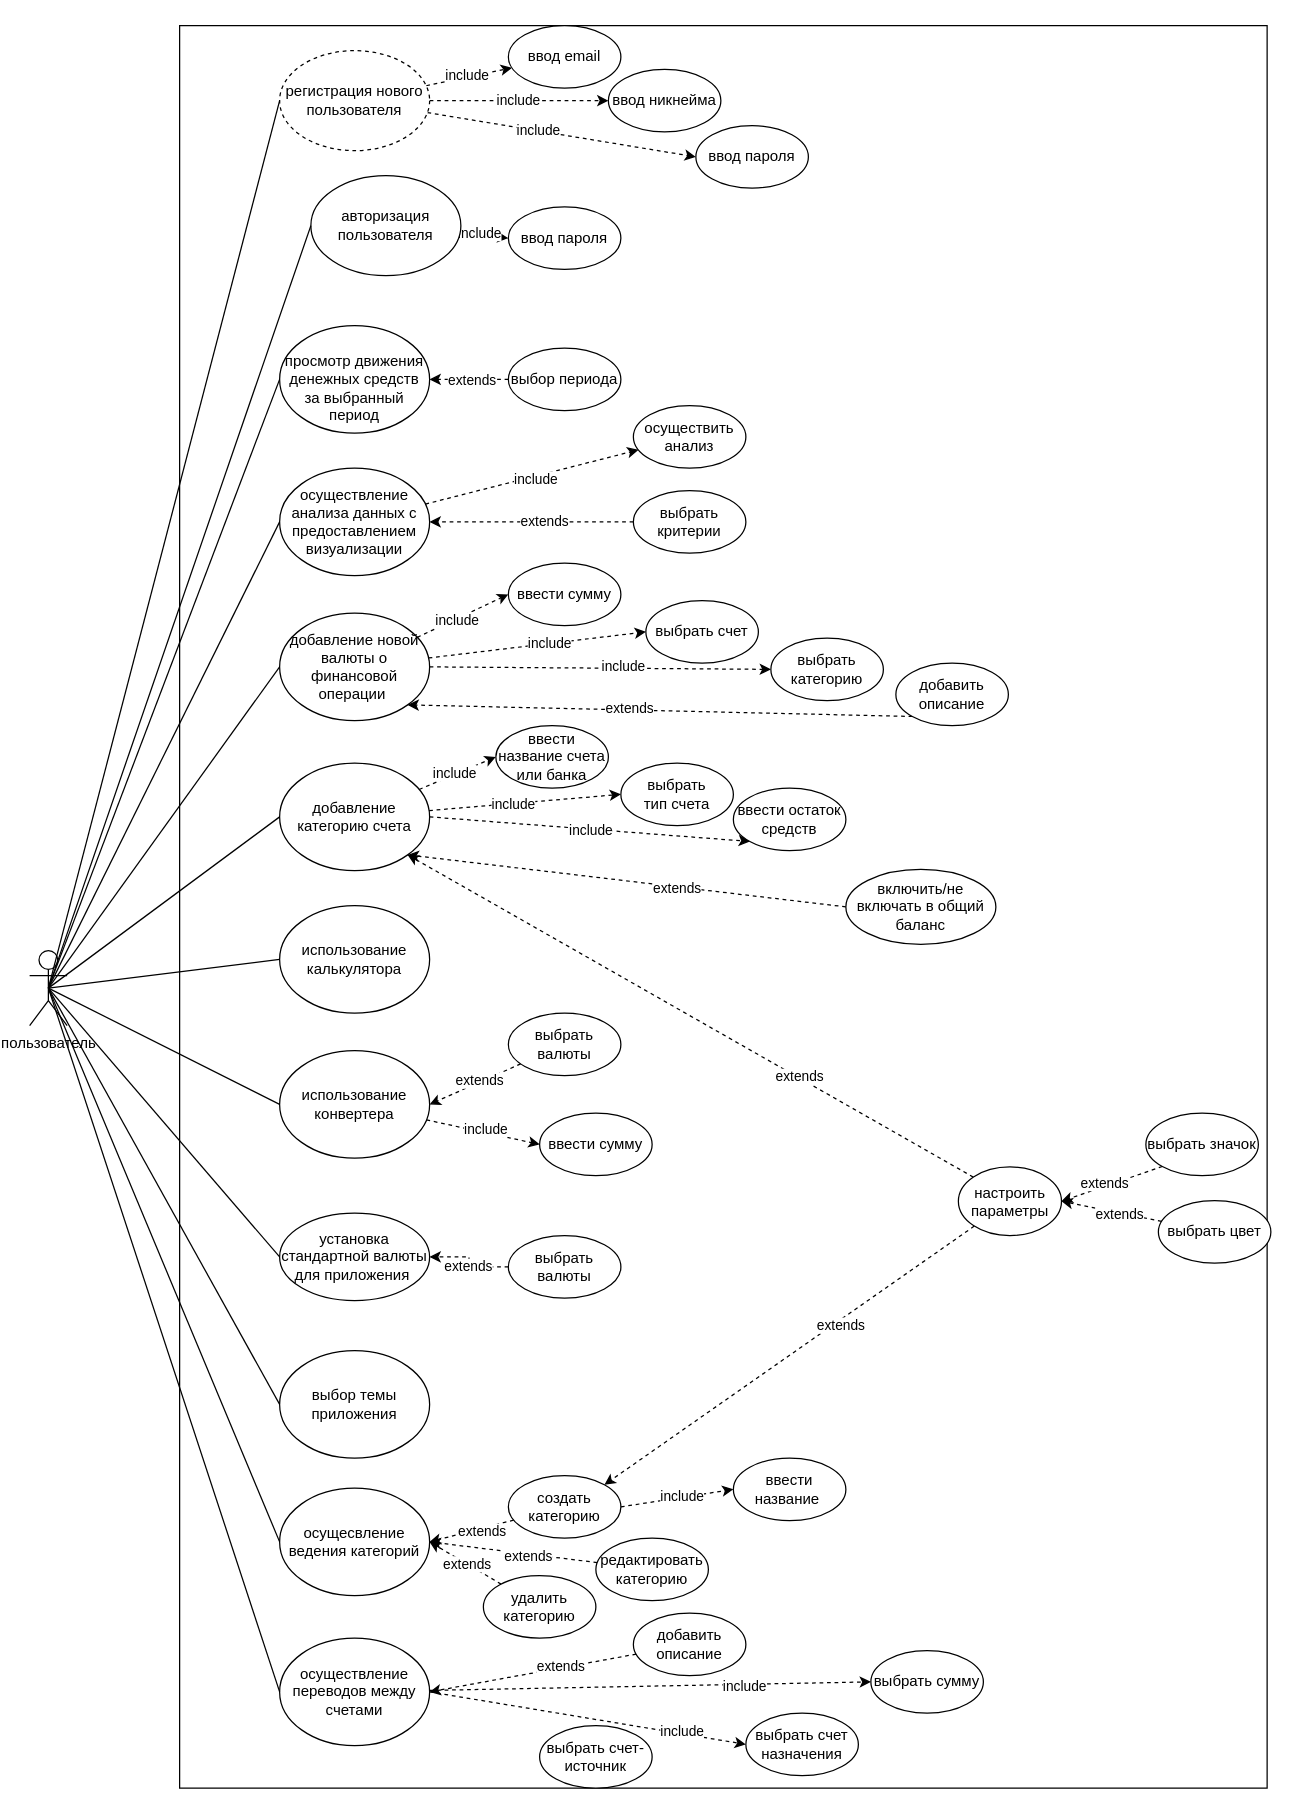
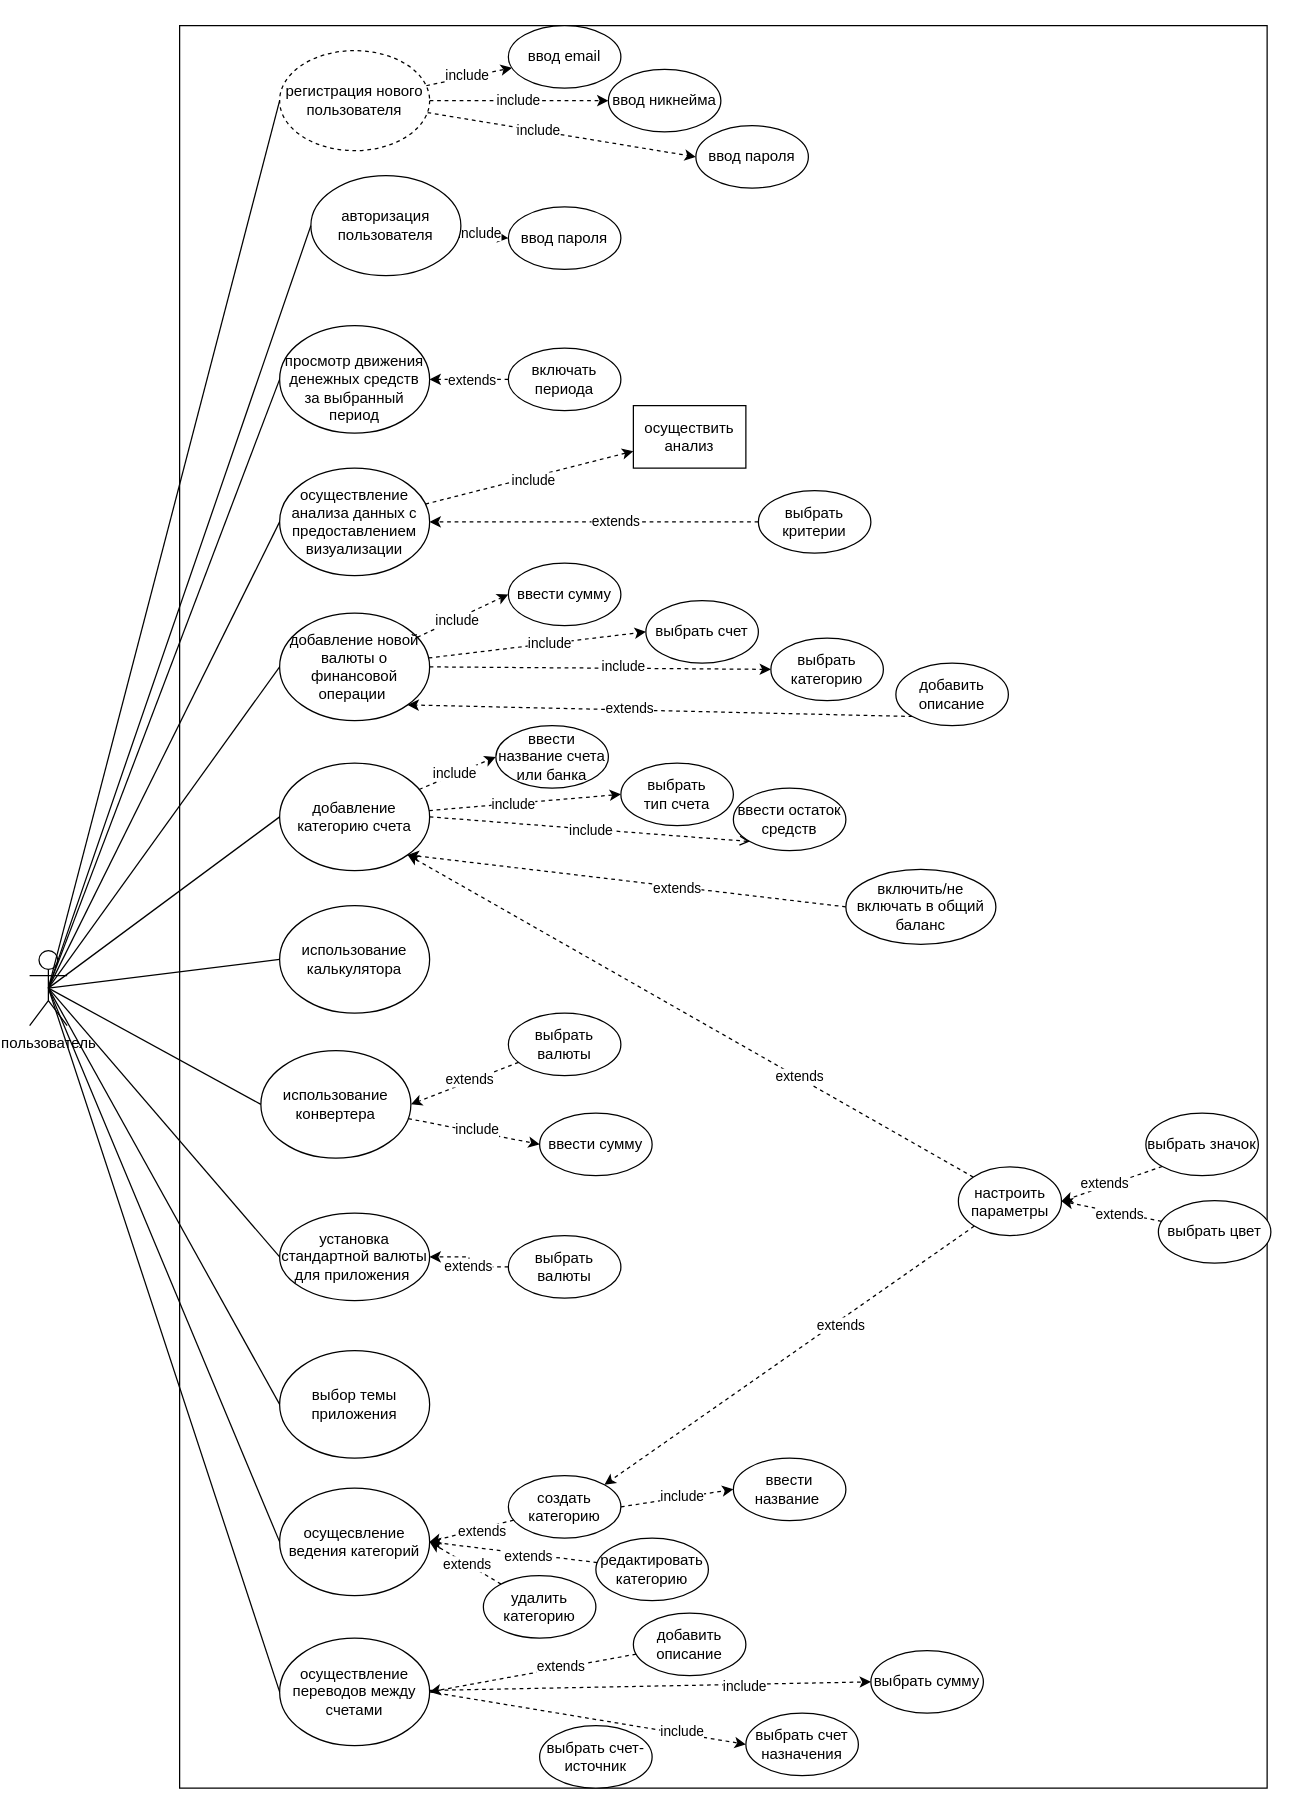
node "выбор периода": label "выбор периода" -> "включать периода"
node "осуществить анализ": shape ellipse -> rectangle
node "выбрать критерии": moved (689, 522) -> (814, 522)
edge "добавление категорию счета" -> "ввести остаток средств": arrowhead classic -> open
node "использование конвертера": moved (354, 1104) -> (336, 1104)
